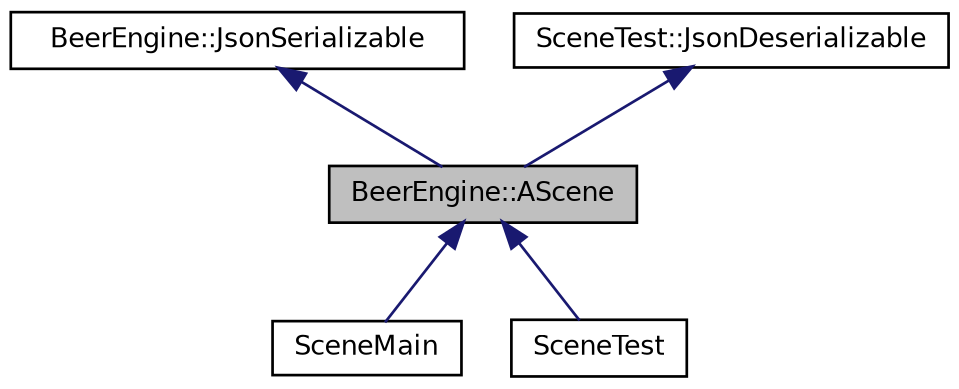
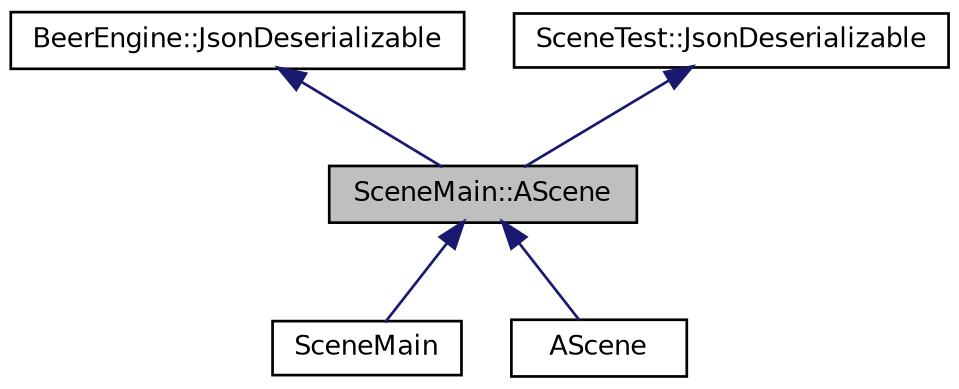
node "BeerEngine::JsonSerializable": label "BeerEngine::JsonSerializable" -> "BeerEngine::JsonDeserializable"
node "BeerEngine::AScene": label "BeerEngine::AScene" -> "SceneMain::AScene"
node "SceneTest": label "SceneTest" -> "AScene"
